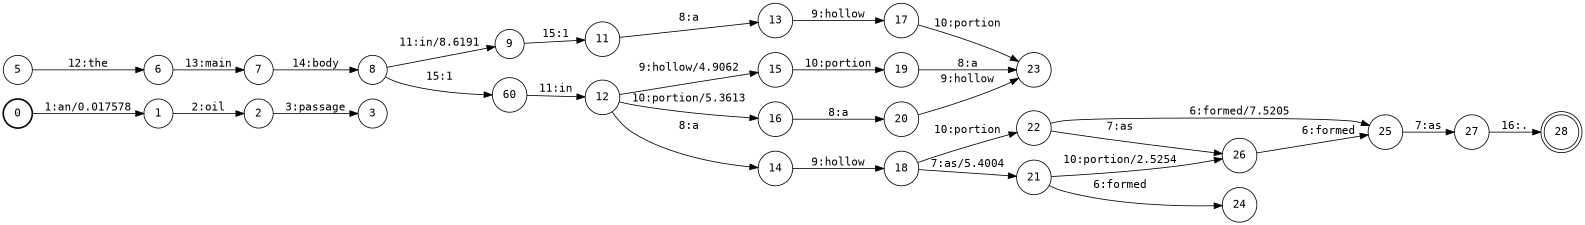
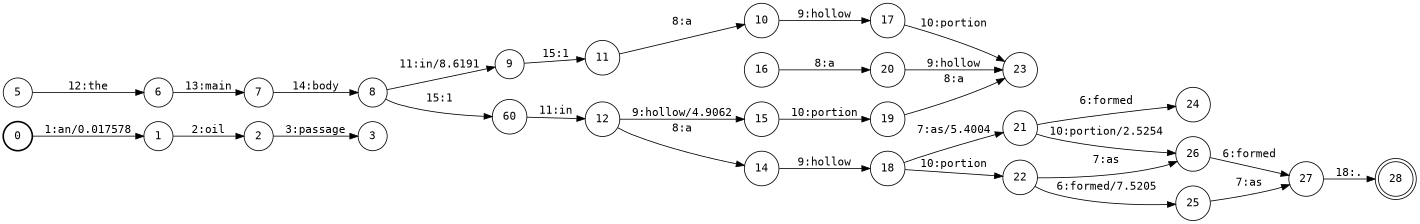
node "13": label "13" -> "10"
edge "12" -> "16": removed, label "10:portion/5.3613"
edge "27" -> "28": label "16:." -> "18:."
edge "26" -> "25": now "26" -> "27"
